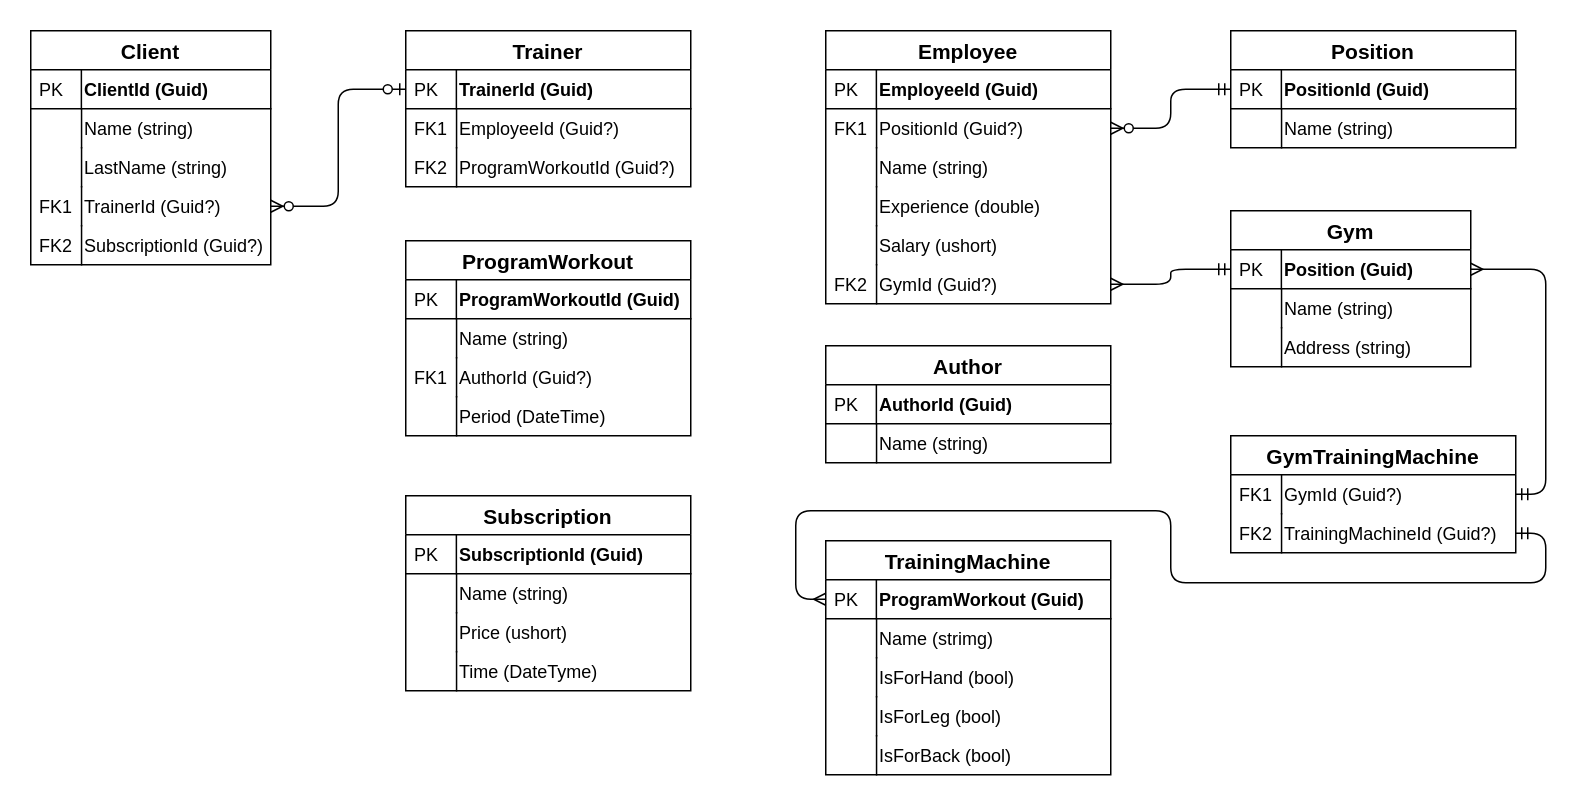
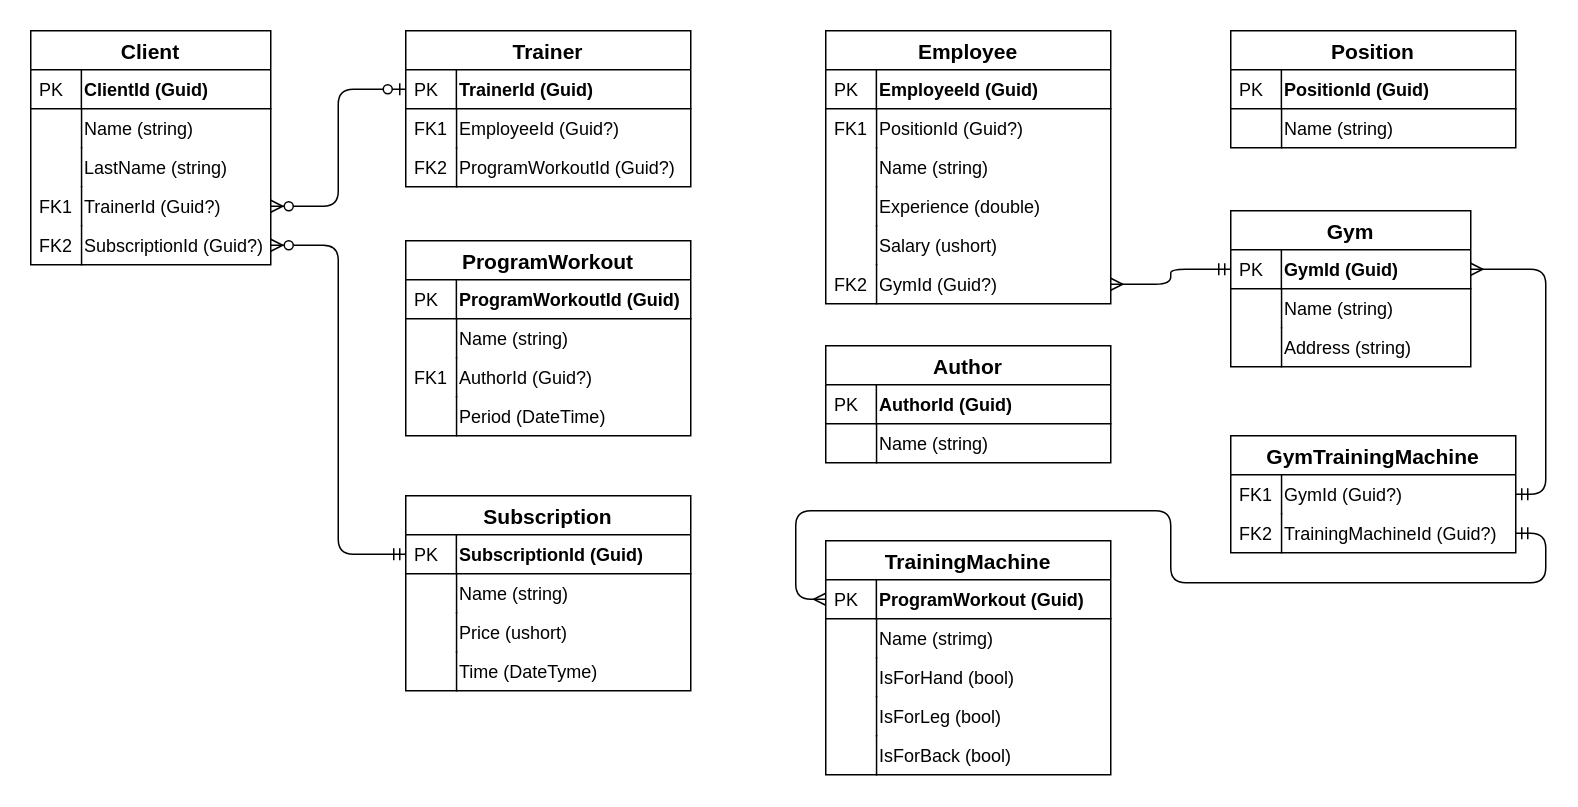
edge "PositionId (Guid)" -- "PositionId (Guid?)": removed
node "Position (Guid)": label "Position (Guid)" -> "GymId (Guid)"
edge "SubscriptionId (Guid?)" -- "SubscriptionId (Guid)": added
